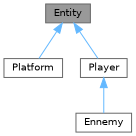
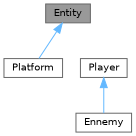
edge "Player" -> "Entity": removed
